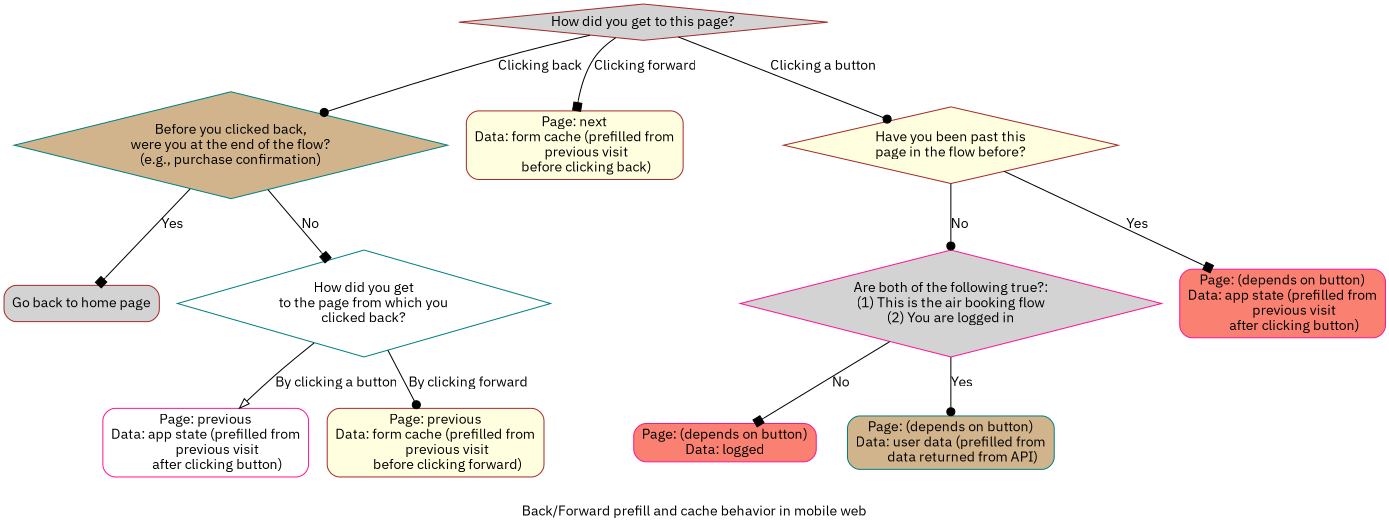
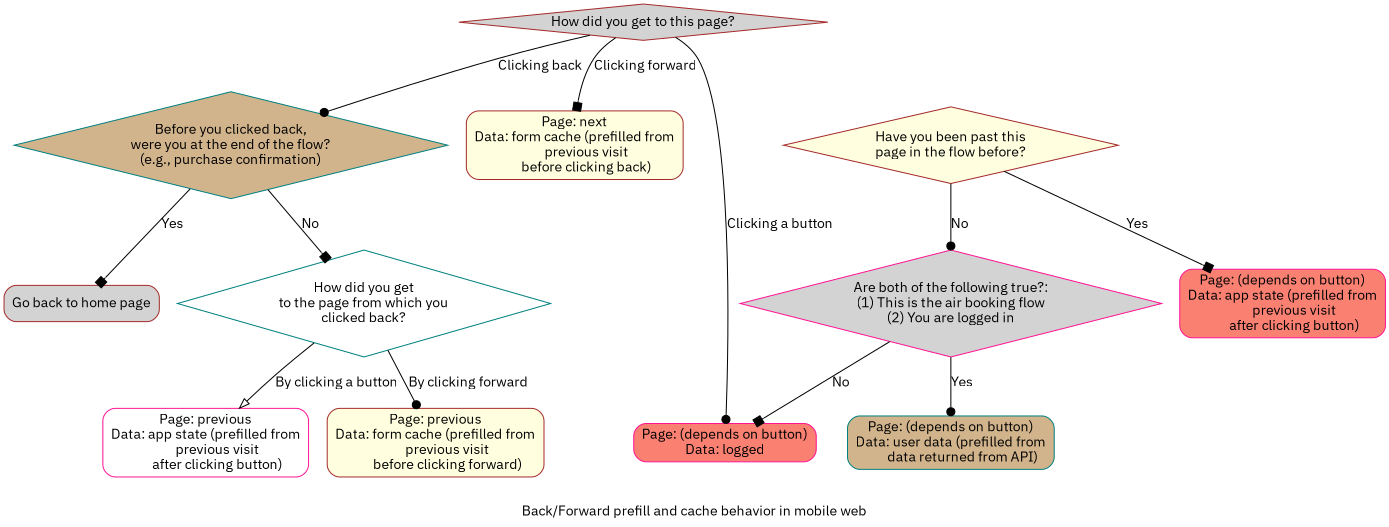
edge "How did you get to this page?" -> "Have you been past this page in the flow before?": now "How did you get to this page?" -> "Page: (depends on button) Data: logged"
